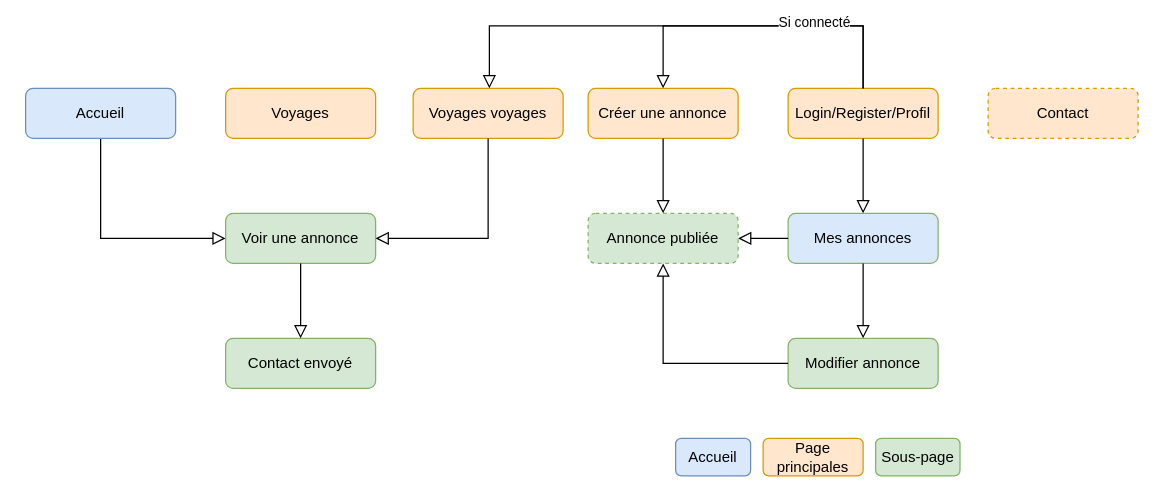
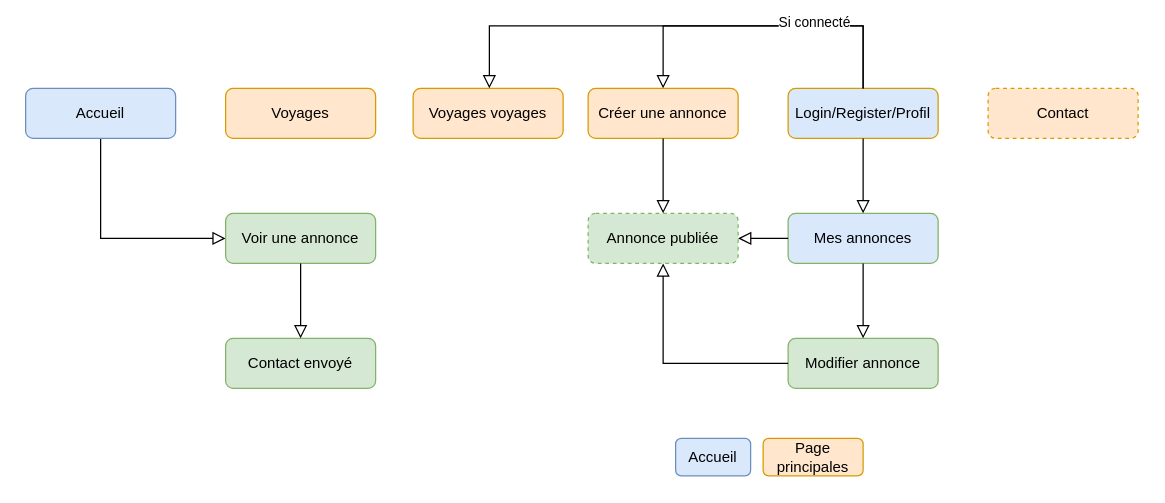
node "Login/Register/Profil": fillcolor #ffe6cc -> #dae8fc
edge "Voyages voyages" -> "Voir une annonce": removed
node "Sous-page": removed
